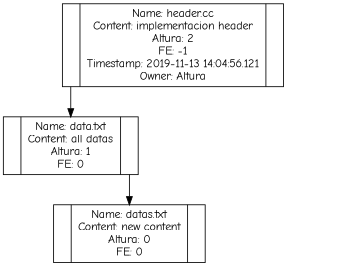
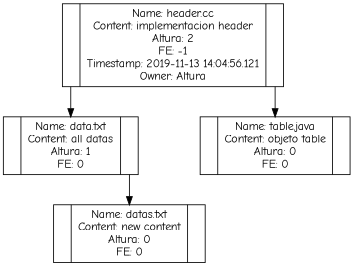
node "Name: table.java": added
